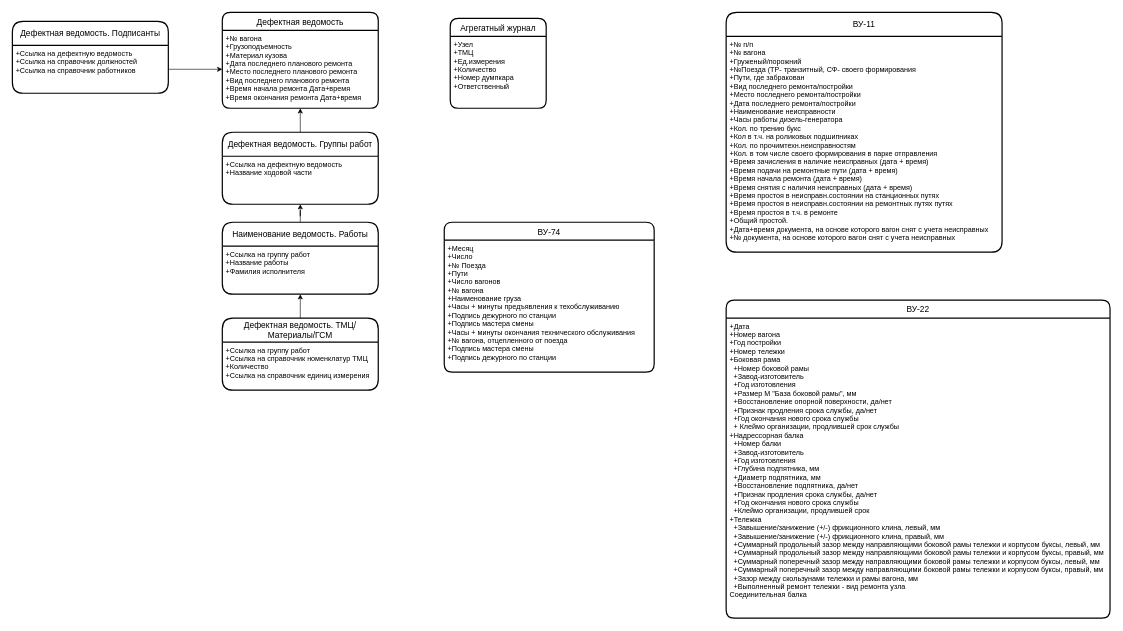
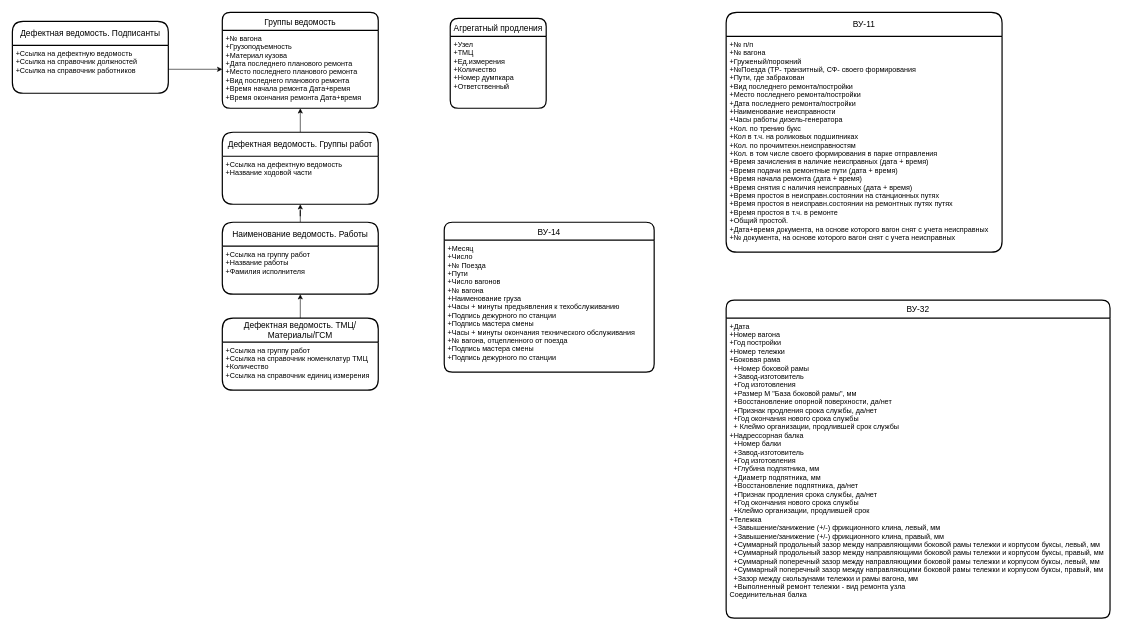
node "Дефектная ведомость": label "Дефектная ведомость" -> "Группы ведомость"
node "Агрегатный журнал": label "Агрегатный журнал" -> "Агрегатный продления"
node "ВУ-74": label "ВУ-74" -> "ВУ-14"
node "ВУ-22": label "ВУ-22" -> "ВУ-32"
